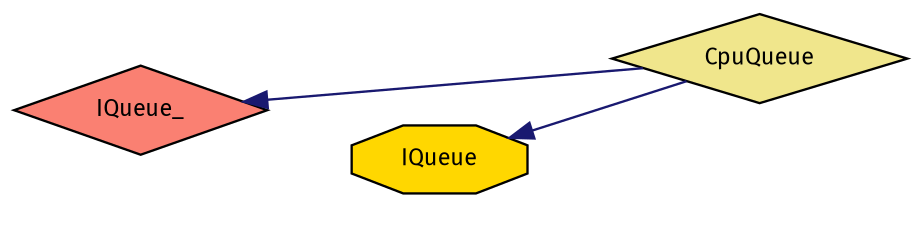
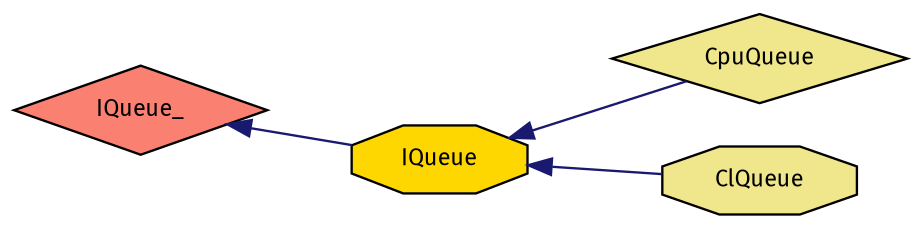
edge "CpuQueue" -> "IQueue_": now "IQueue" -> "IQueue_"
node "ClQueue": added
